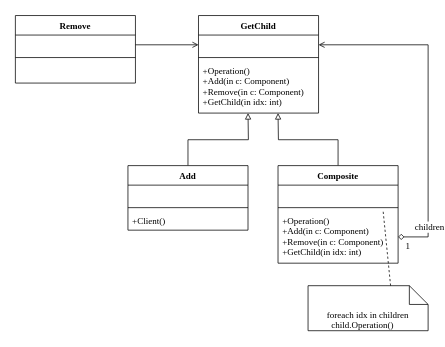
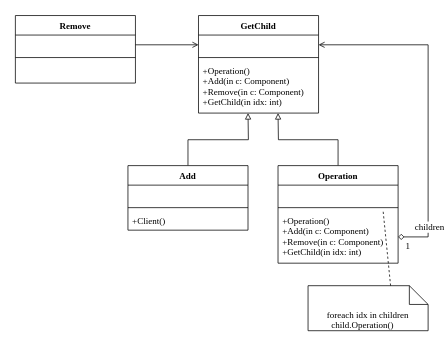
node "Composite": label "Composite" -> "Operation"
